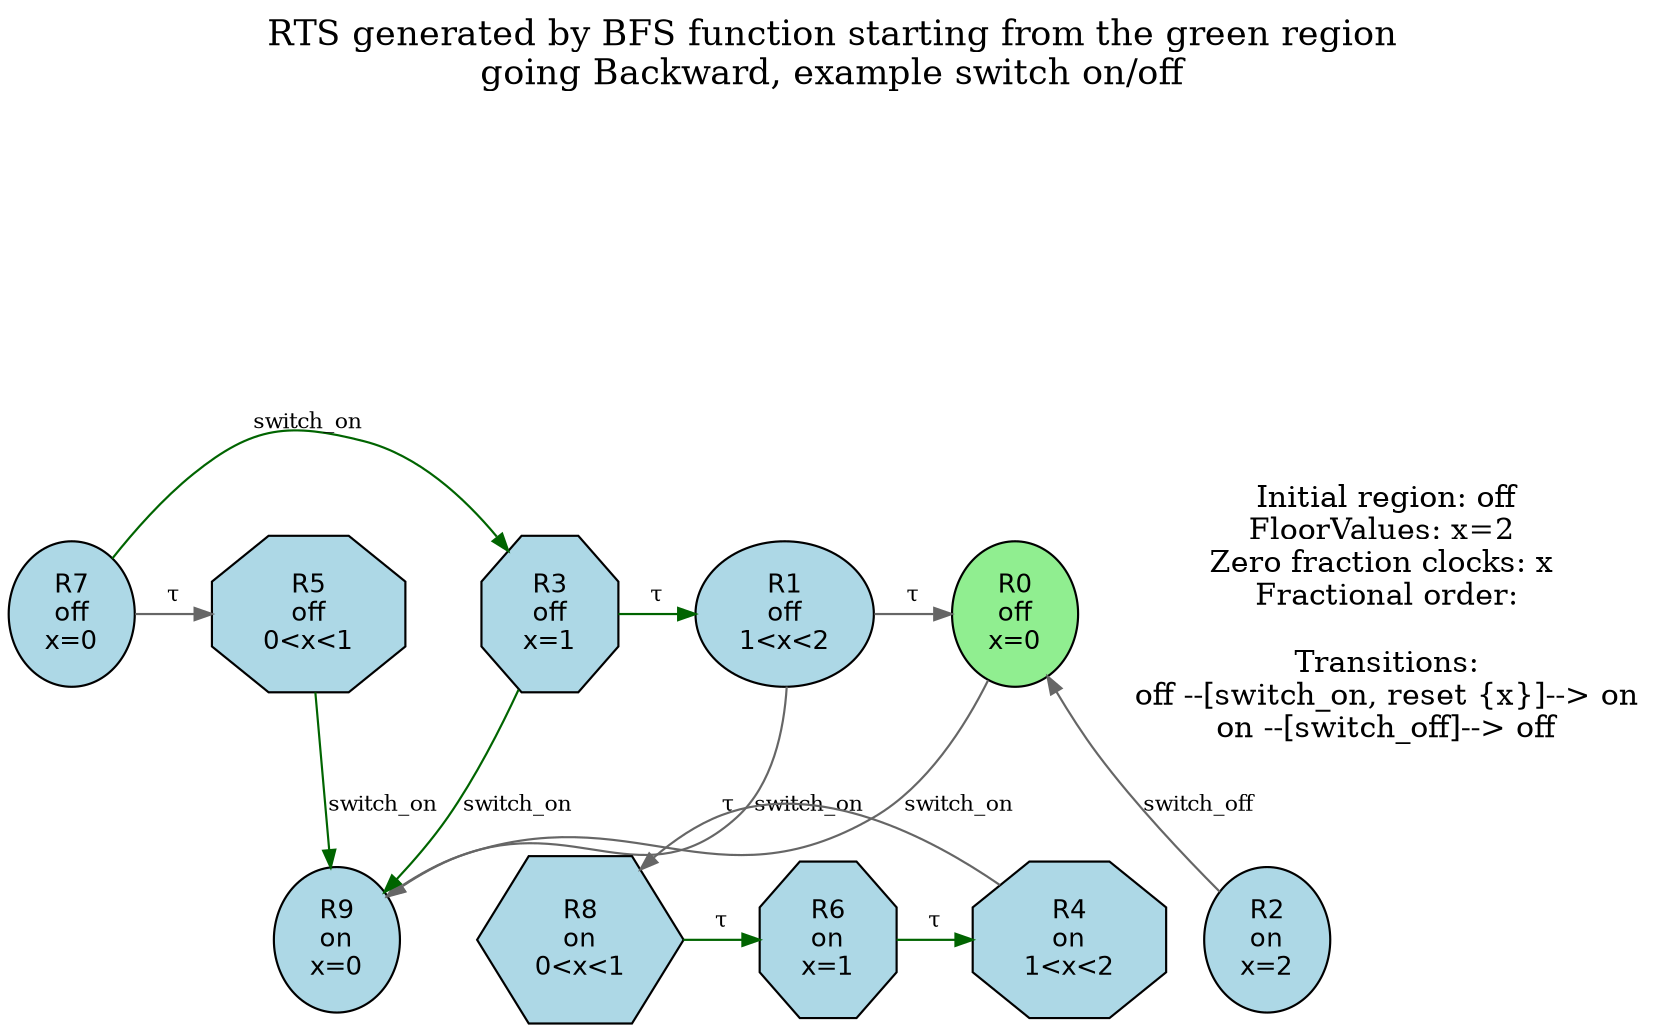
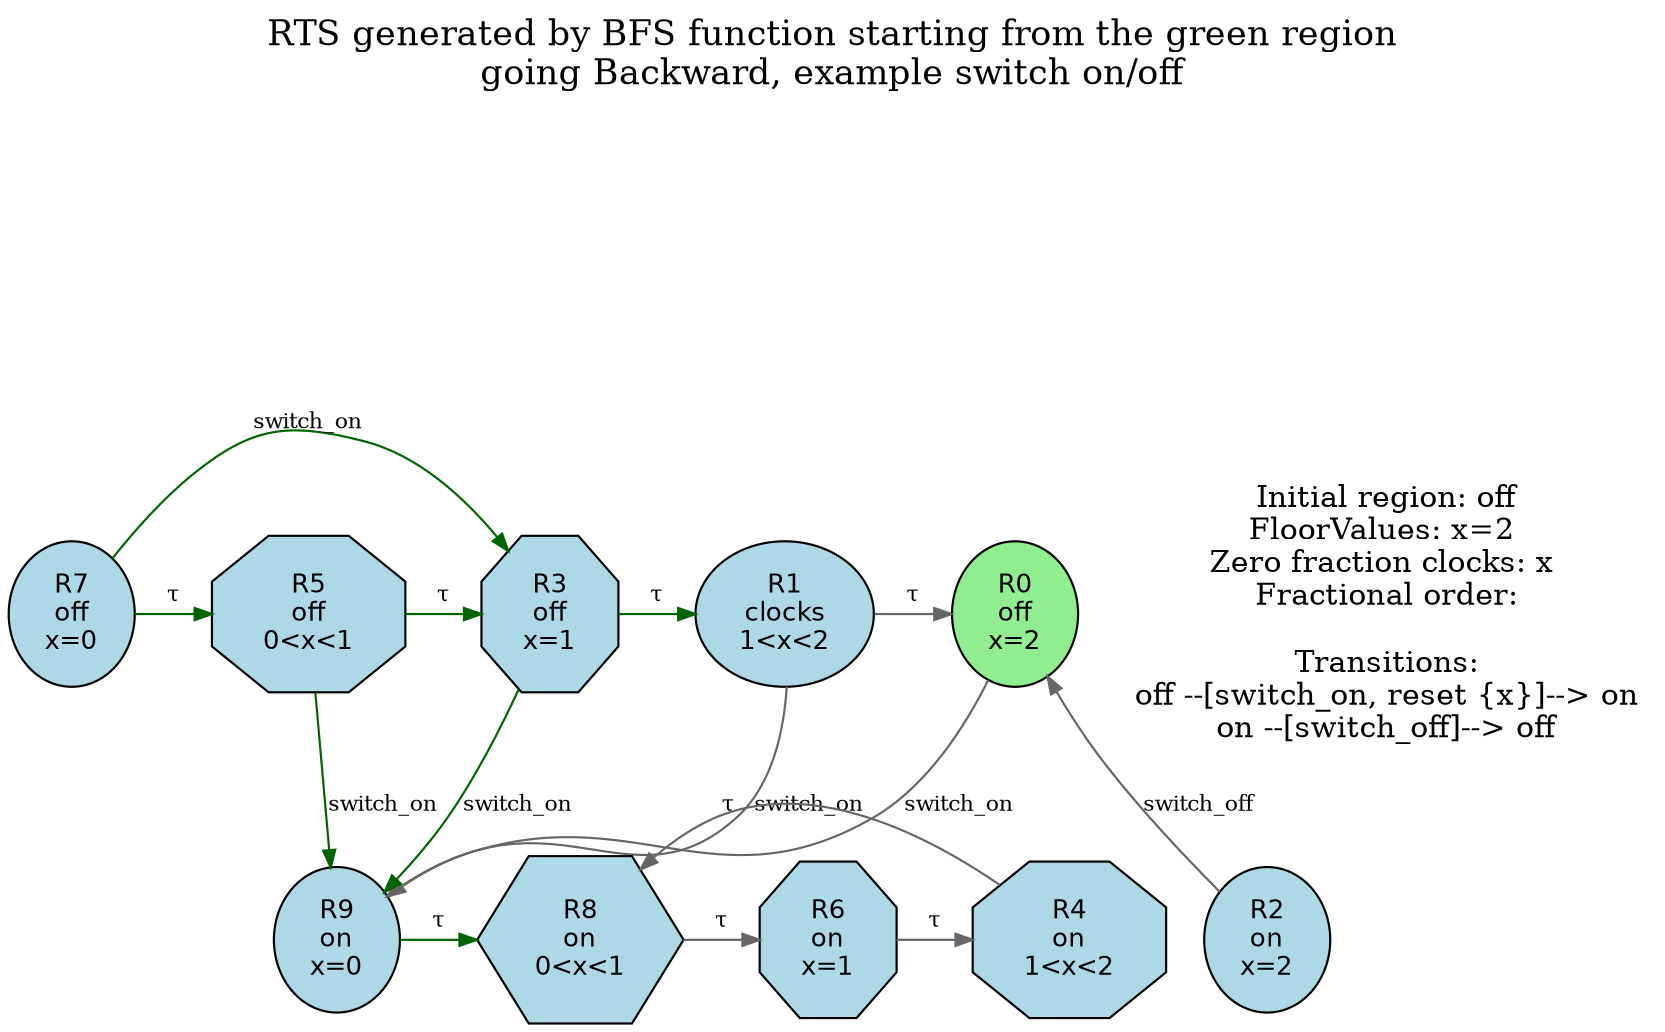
edge "R7 off x=0" -> "R5 off 0<x<1": color gray40 -> darkgreen
edge "R5 off 0<x<1" -> "R3 off x=1": added, label "τ"
node "R1 off 1<x<2": label "R1 off 1<x<2" -> "R1 clocks 1<x<2"
node "R0 off x=0": label "R0 off x=0" -> "R0 off x=2"
edge "R9 on x=0" -> "R8 on 0<x<1": added, label "τ"
edge "R8 on 0<x<1" -> "R6 on x=1": color darkgreen -> gray40
edge "R6 on x=1" -> "R4 on 1<x<2": color darkgreen -> gray40
